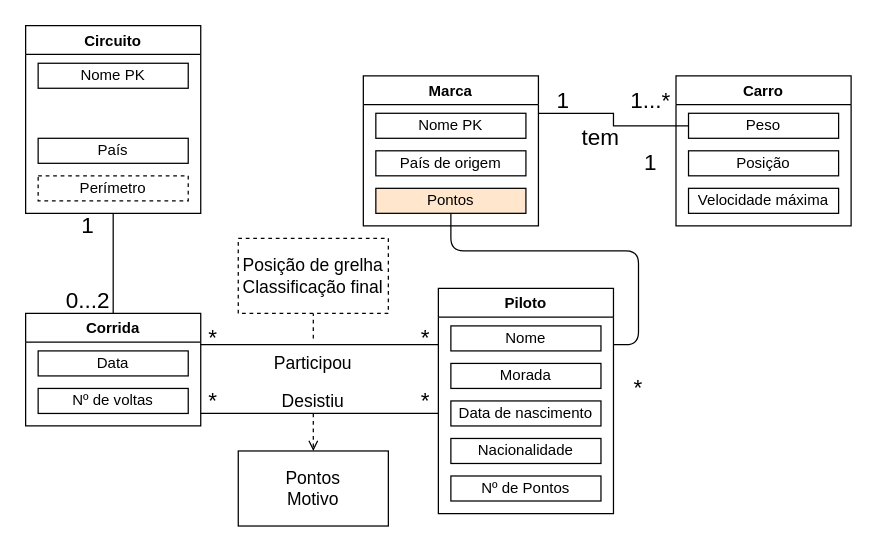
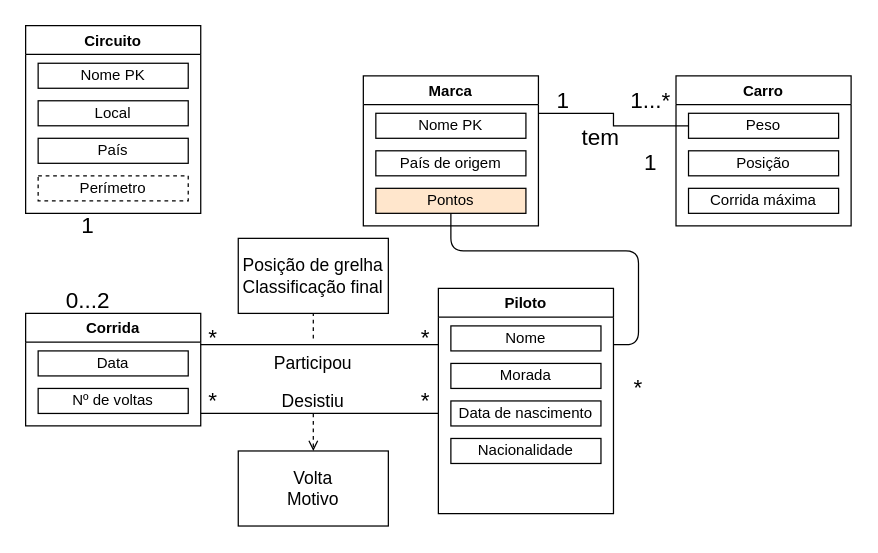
node "Local": added
node "Velocidade máxima": label "Velocidade máxima" -> "Corrida máxima"
edge "Circuito" -- "Corrida": removed
node "Posição de grelhaClassificação final": style dashed -> solid
node "Pontos Motivo": label "Pontos Motivo" -> "Volta Motivo"
node "Nº de Pontos": removed
